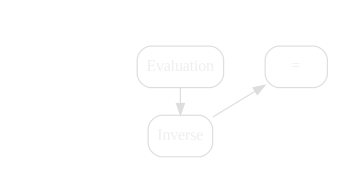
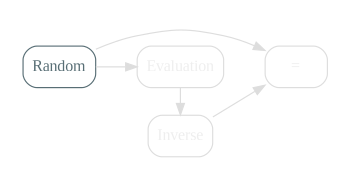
node "Random": added
